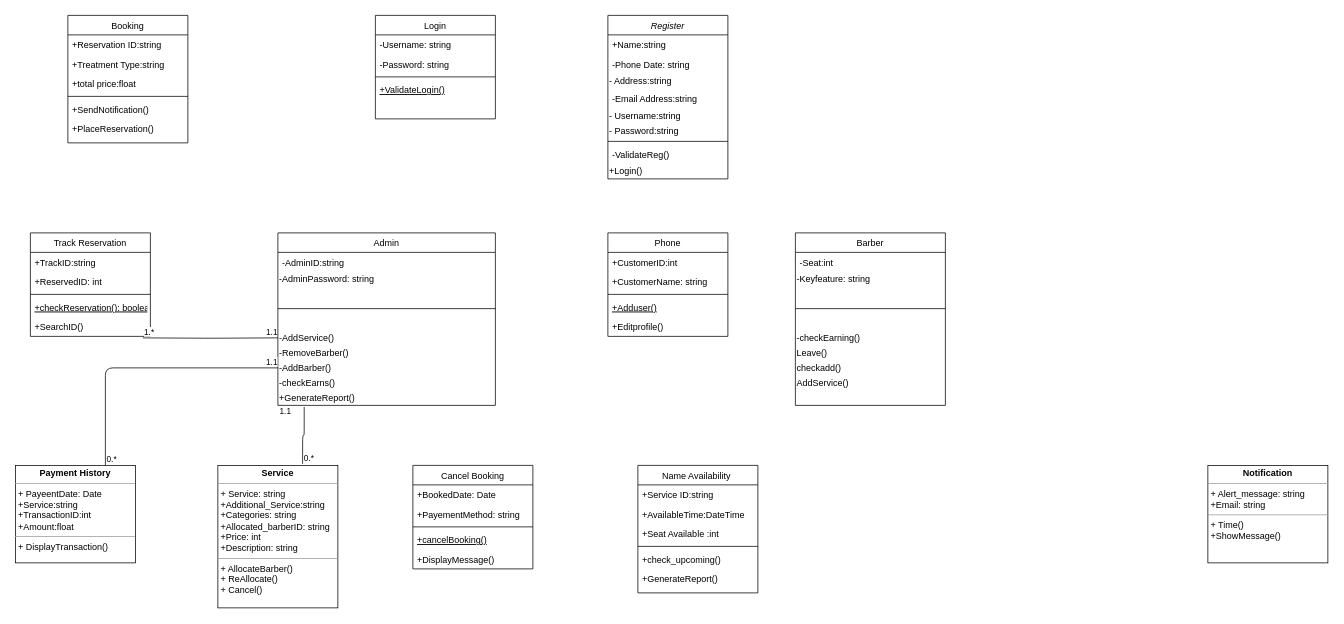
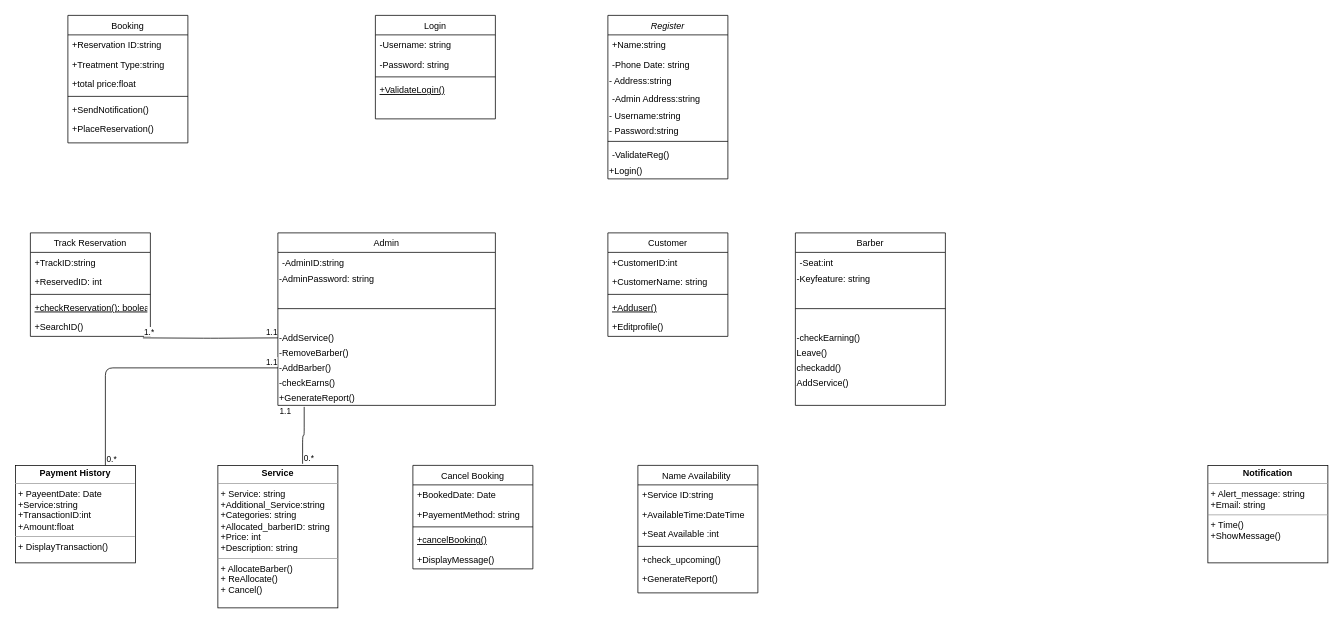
node "-Email Address:string": label "-Email Address:string" -> "-Admin Address:string"
node "Phone": label "Phone" -> "Customer"
